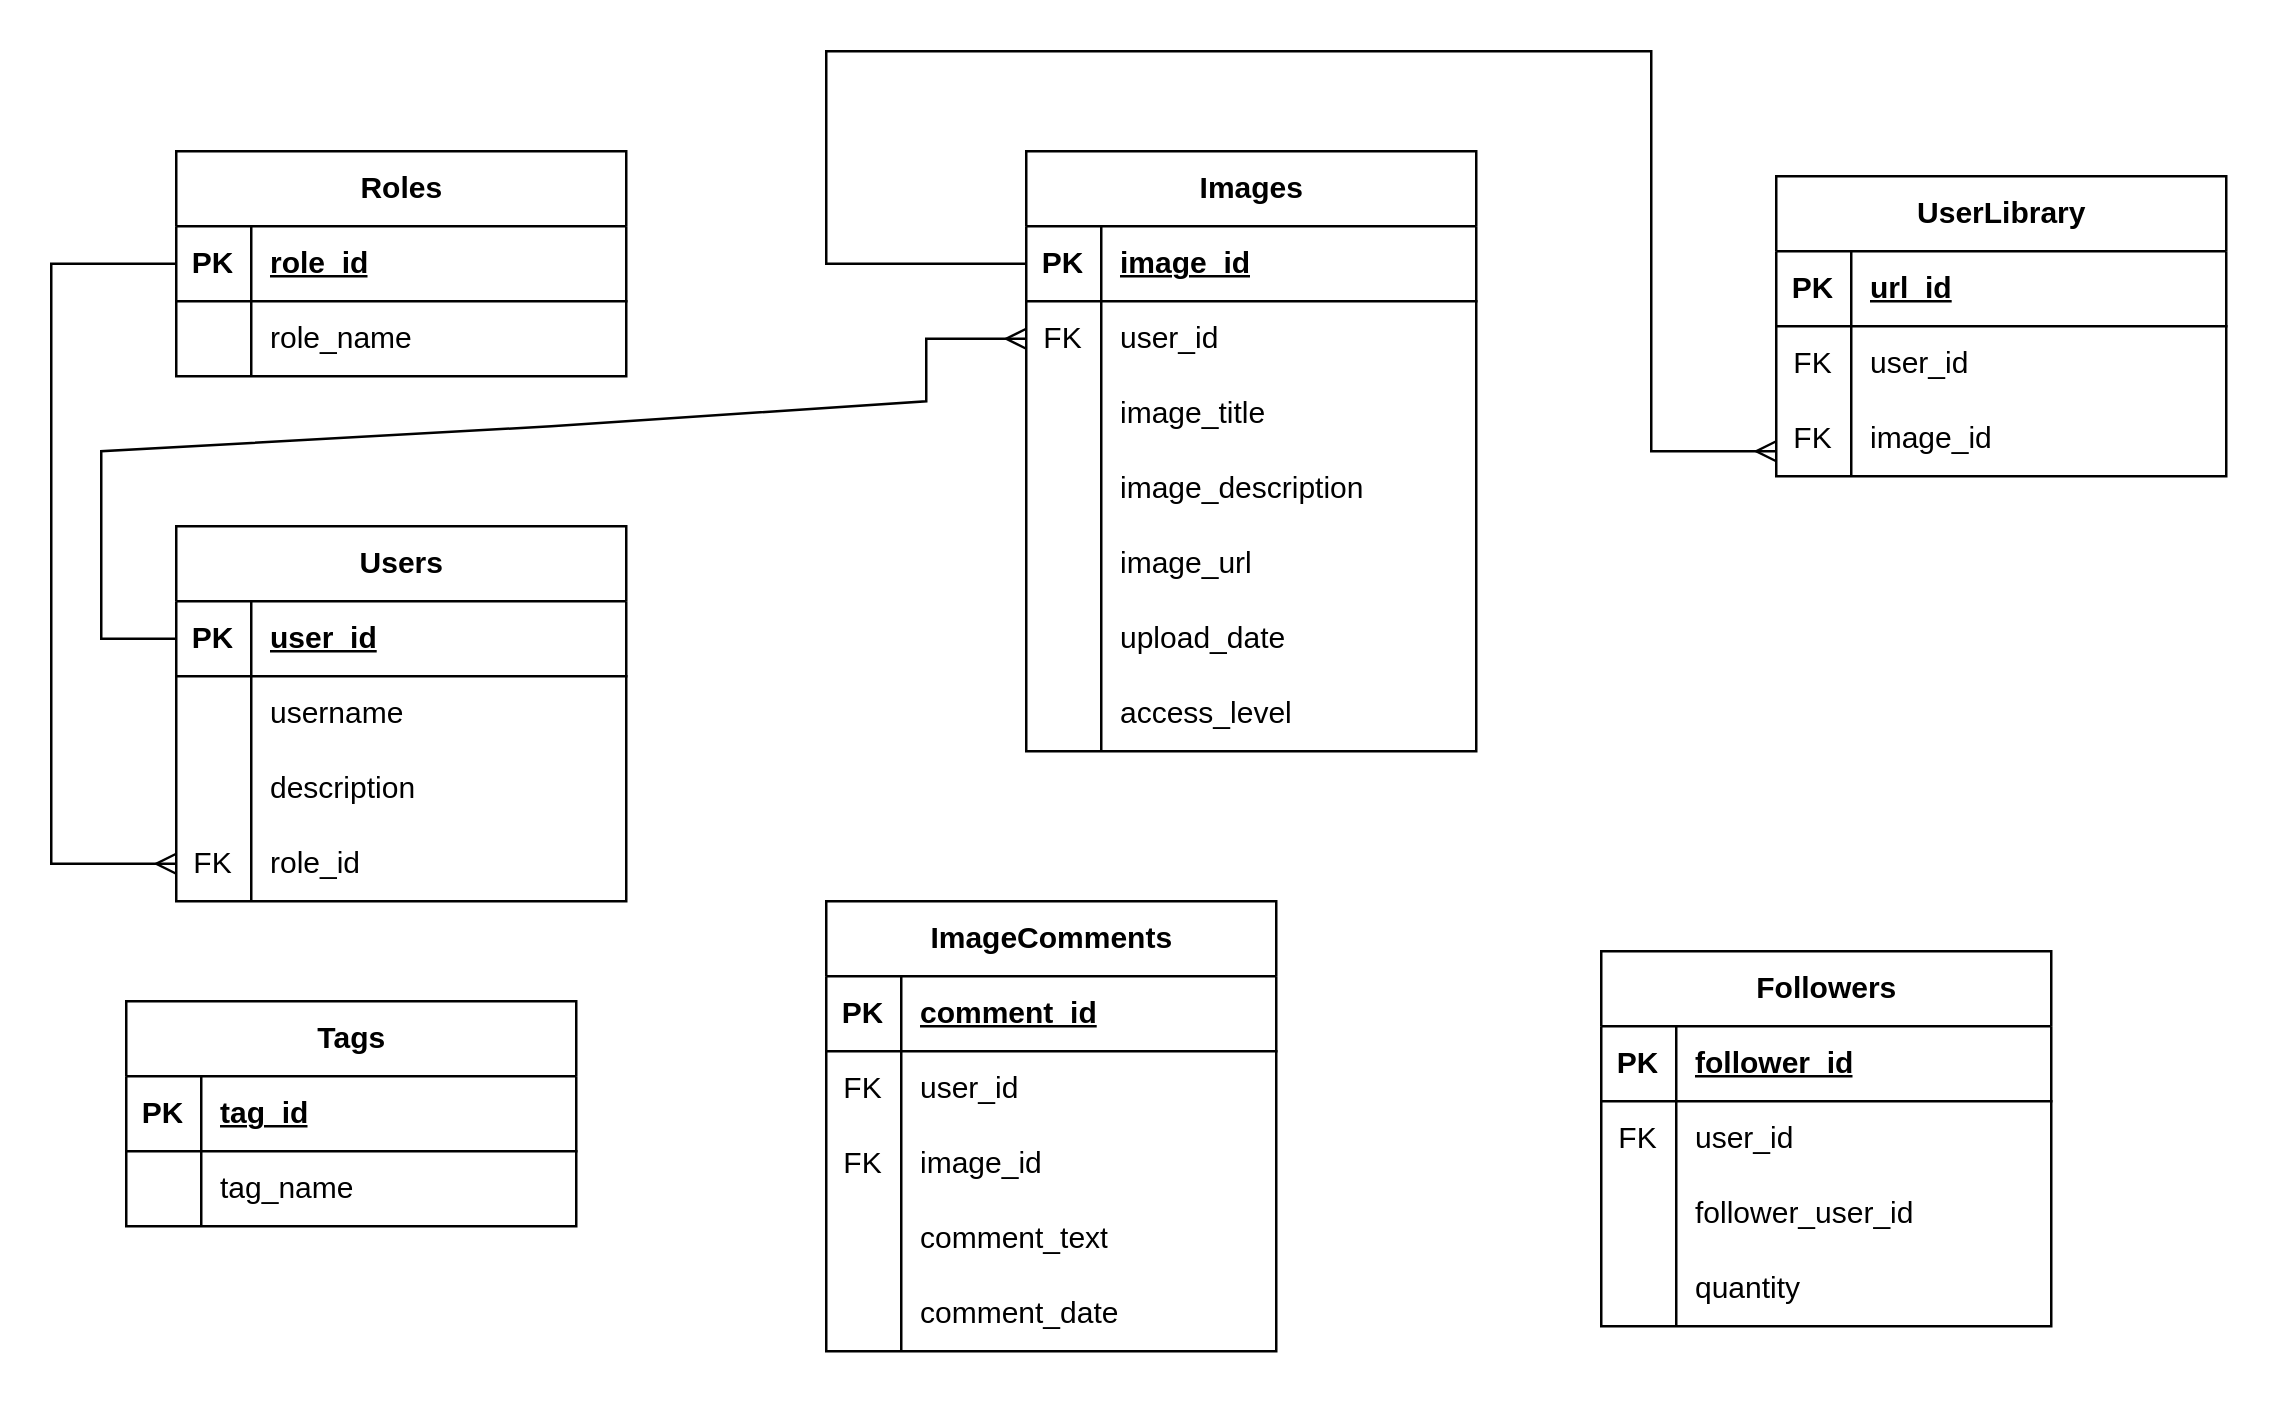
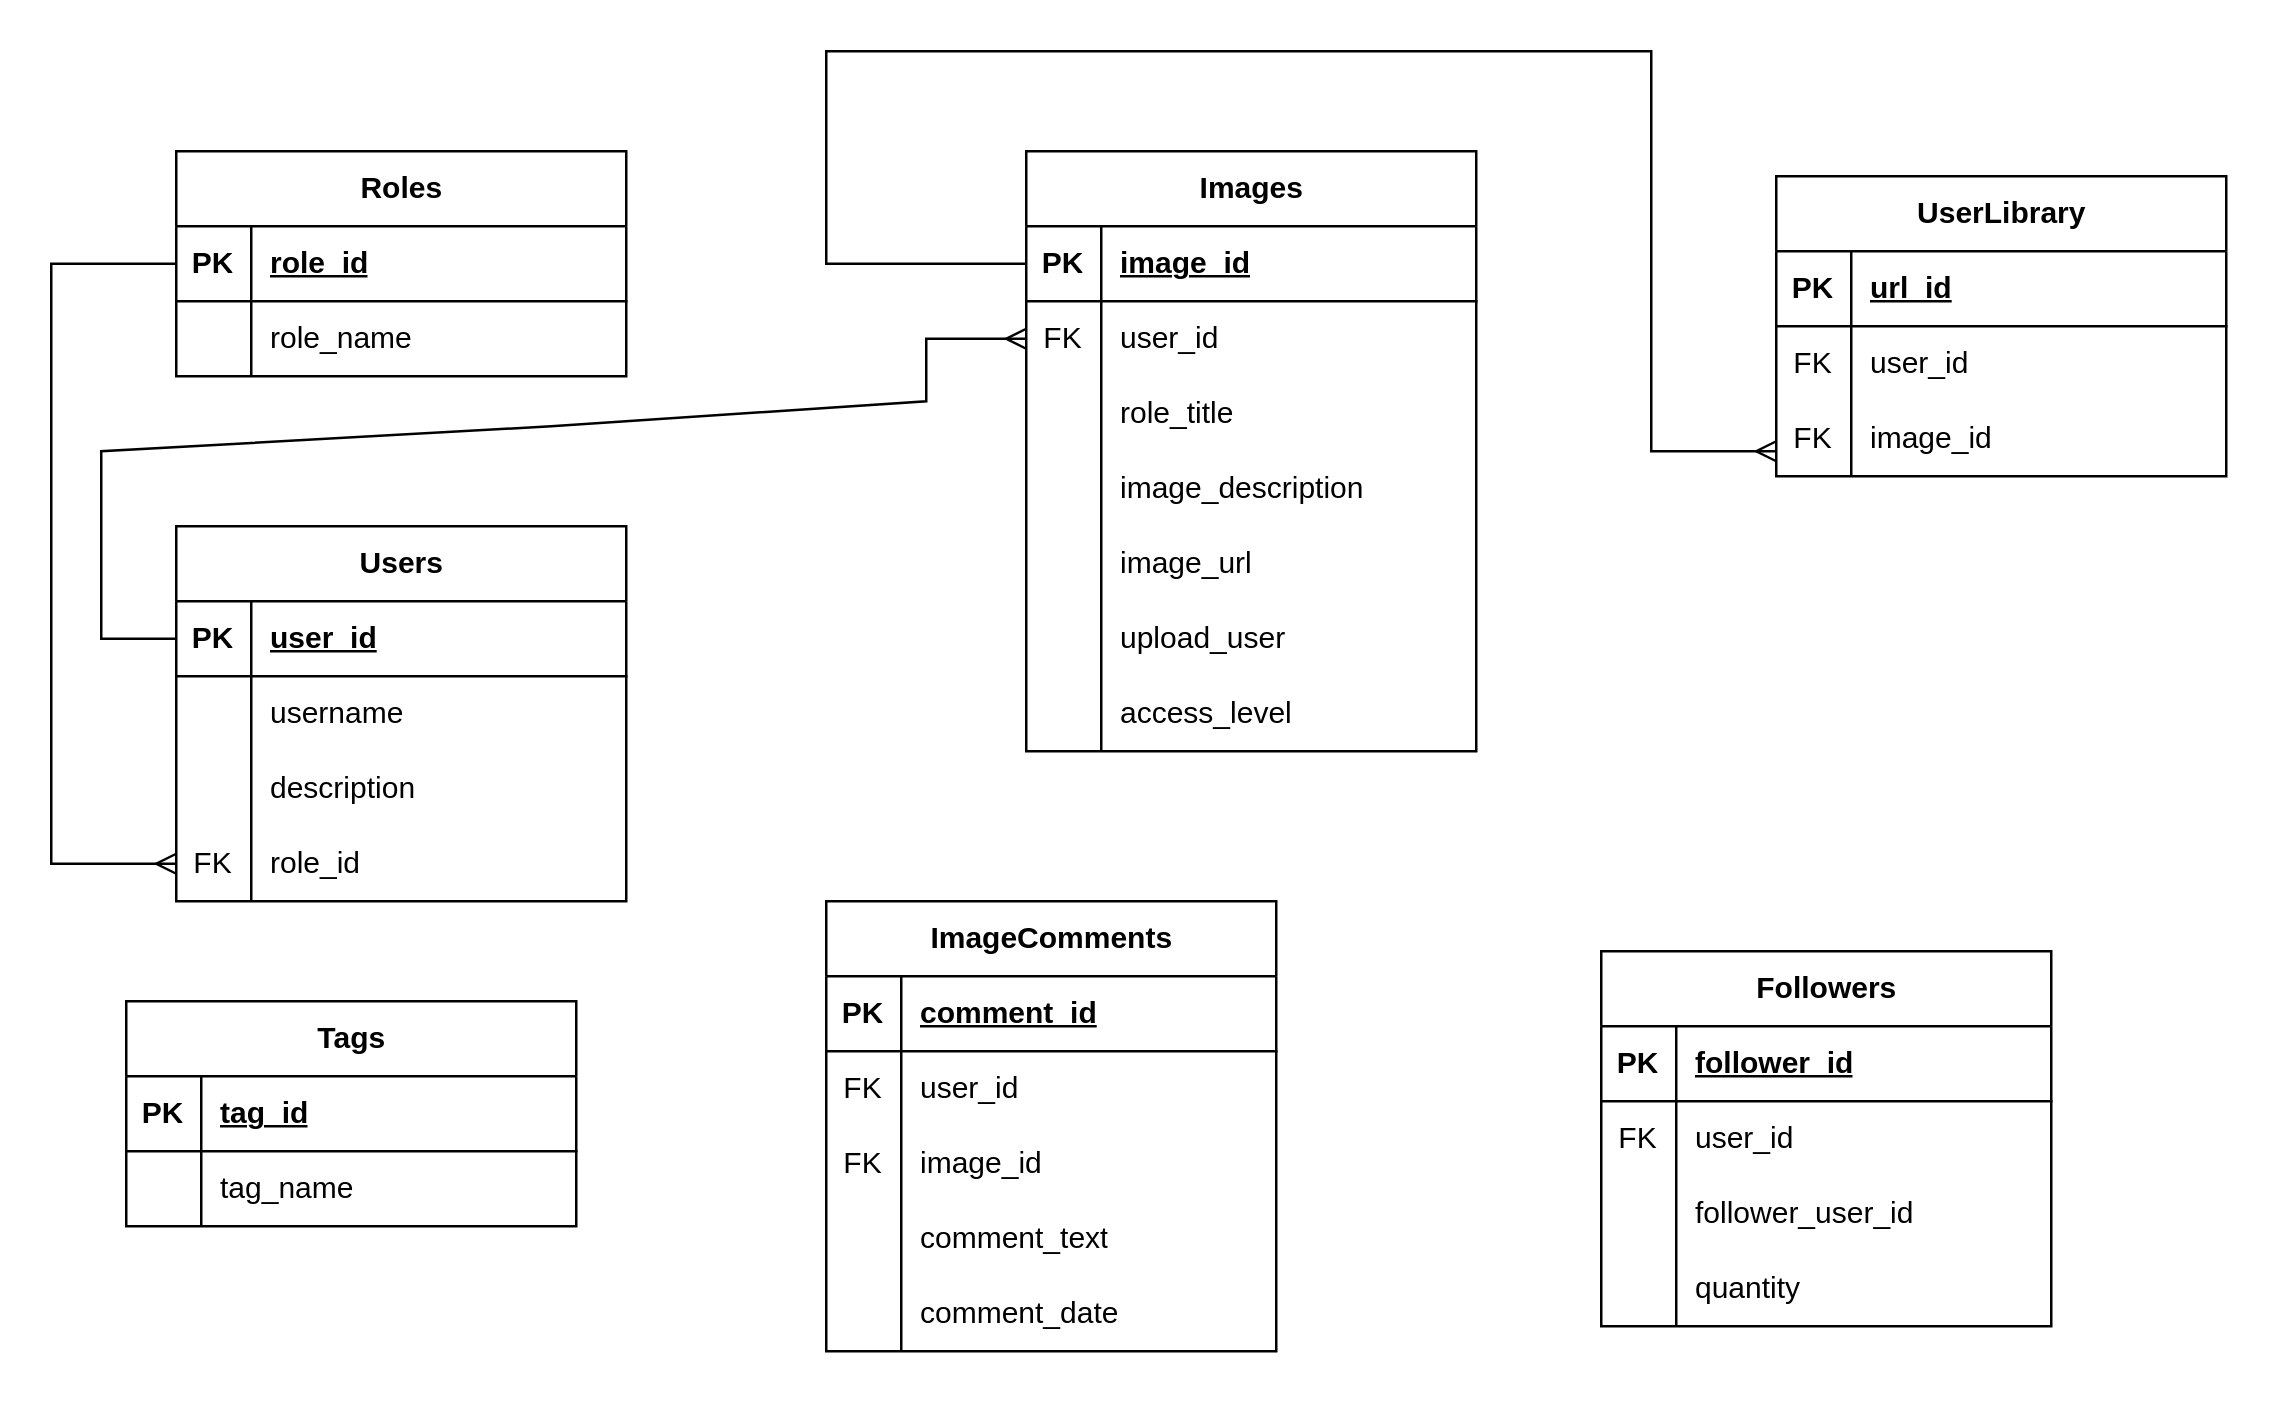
node "image_title": label "image_title" -> "role_title"
node "upload_date": label "upload_date" -> "upload_user"
